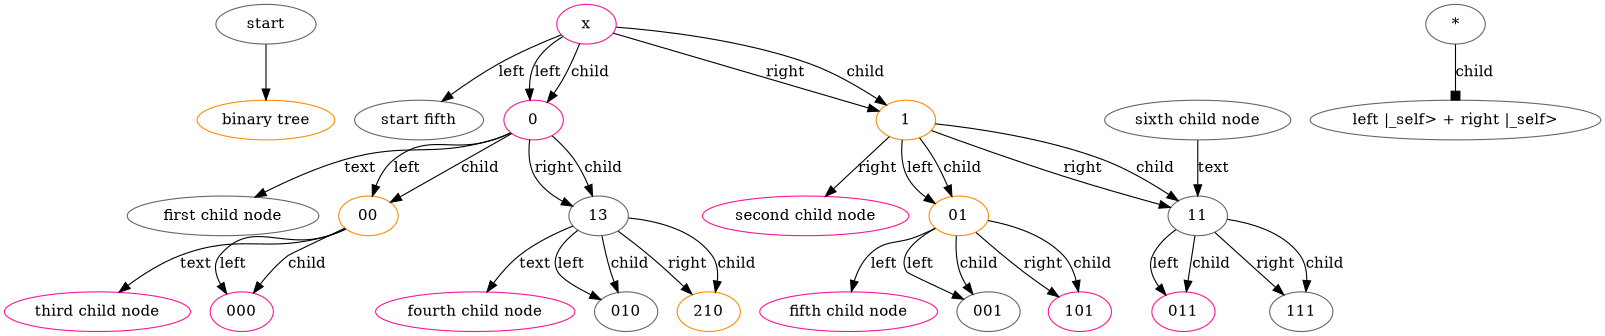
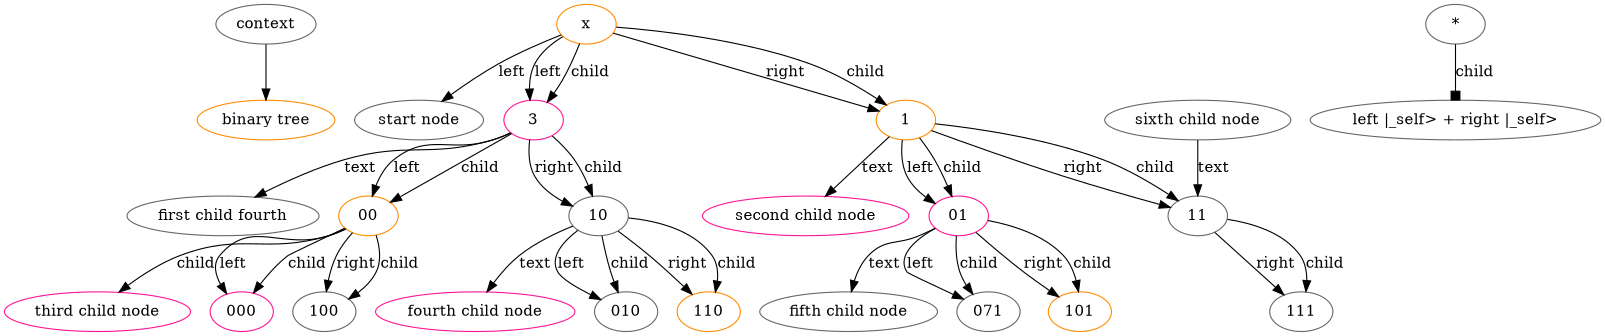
node "start": label "start" -> "context"
node "x": color deeppink -> darkorange
node "start fifth": label "start fifth" -> "start node"
node "0": label "0" -> "3"
edge "1" -> "second child node": label "right" -> "text"
node "first child node": label "first child node" -> "first child fourth"
node "13": label "13" -> "10"
node "01": color darkorange -> deeppink
edge "00" -> "third child node": label "text" -> "child"
edge "01" -> "fifth child node": label "left" -> "text"
node "100": added
node "210": label "210" -> "110"
node "fifth child node": color deeppink -> gray40
node "001": label "001" -> "071"
node "101": color deeppink -> darkorange
node "011": removed
